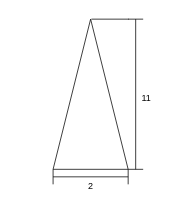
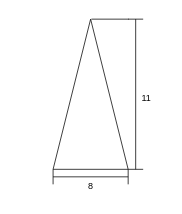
node "2": label "2" -> "8"
